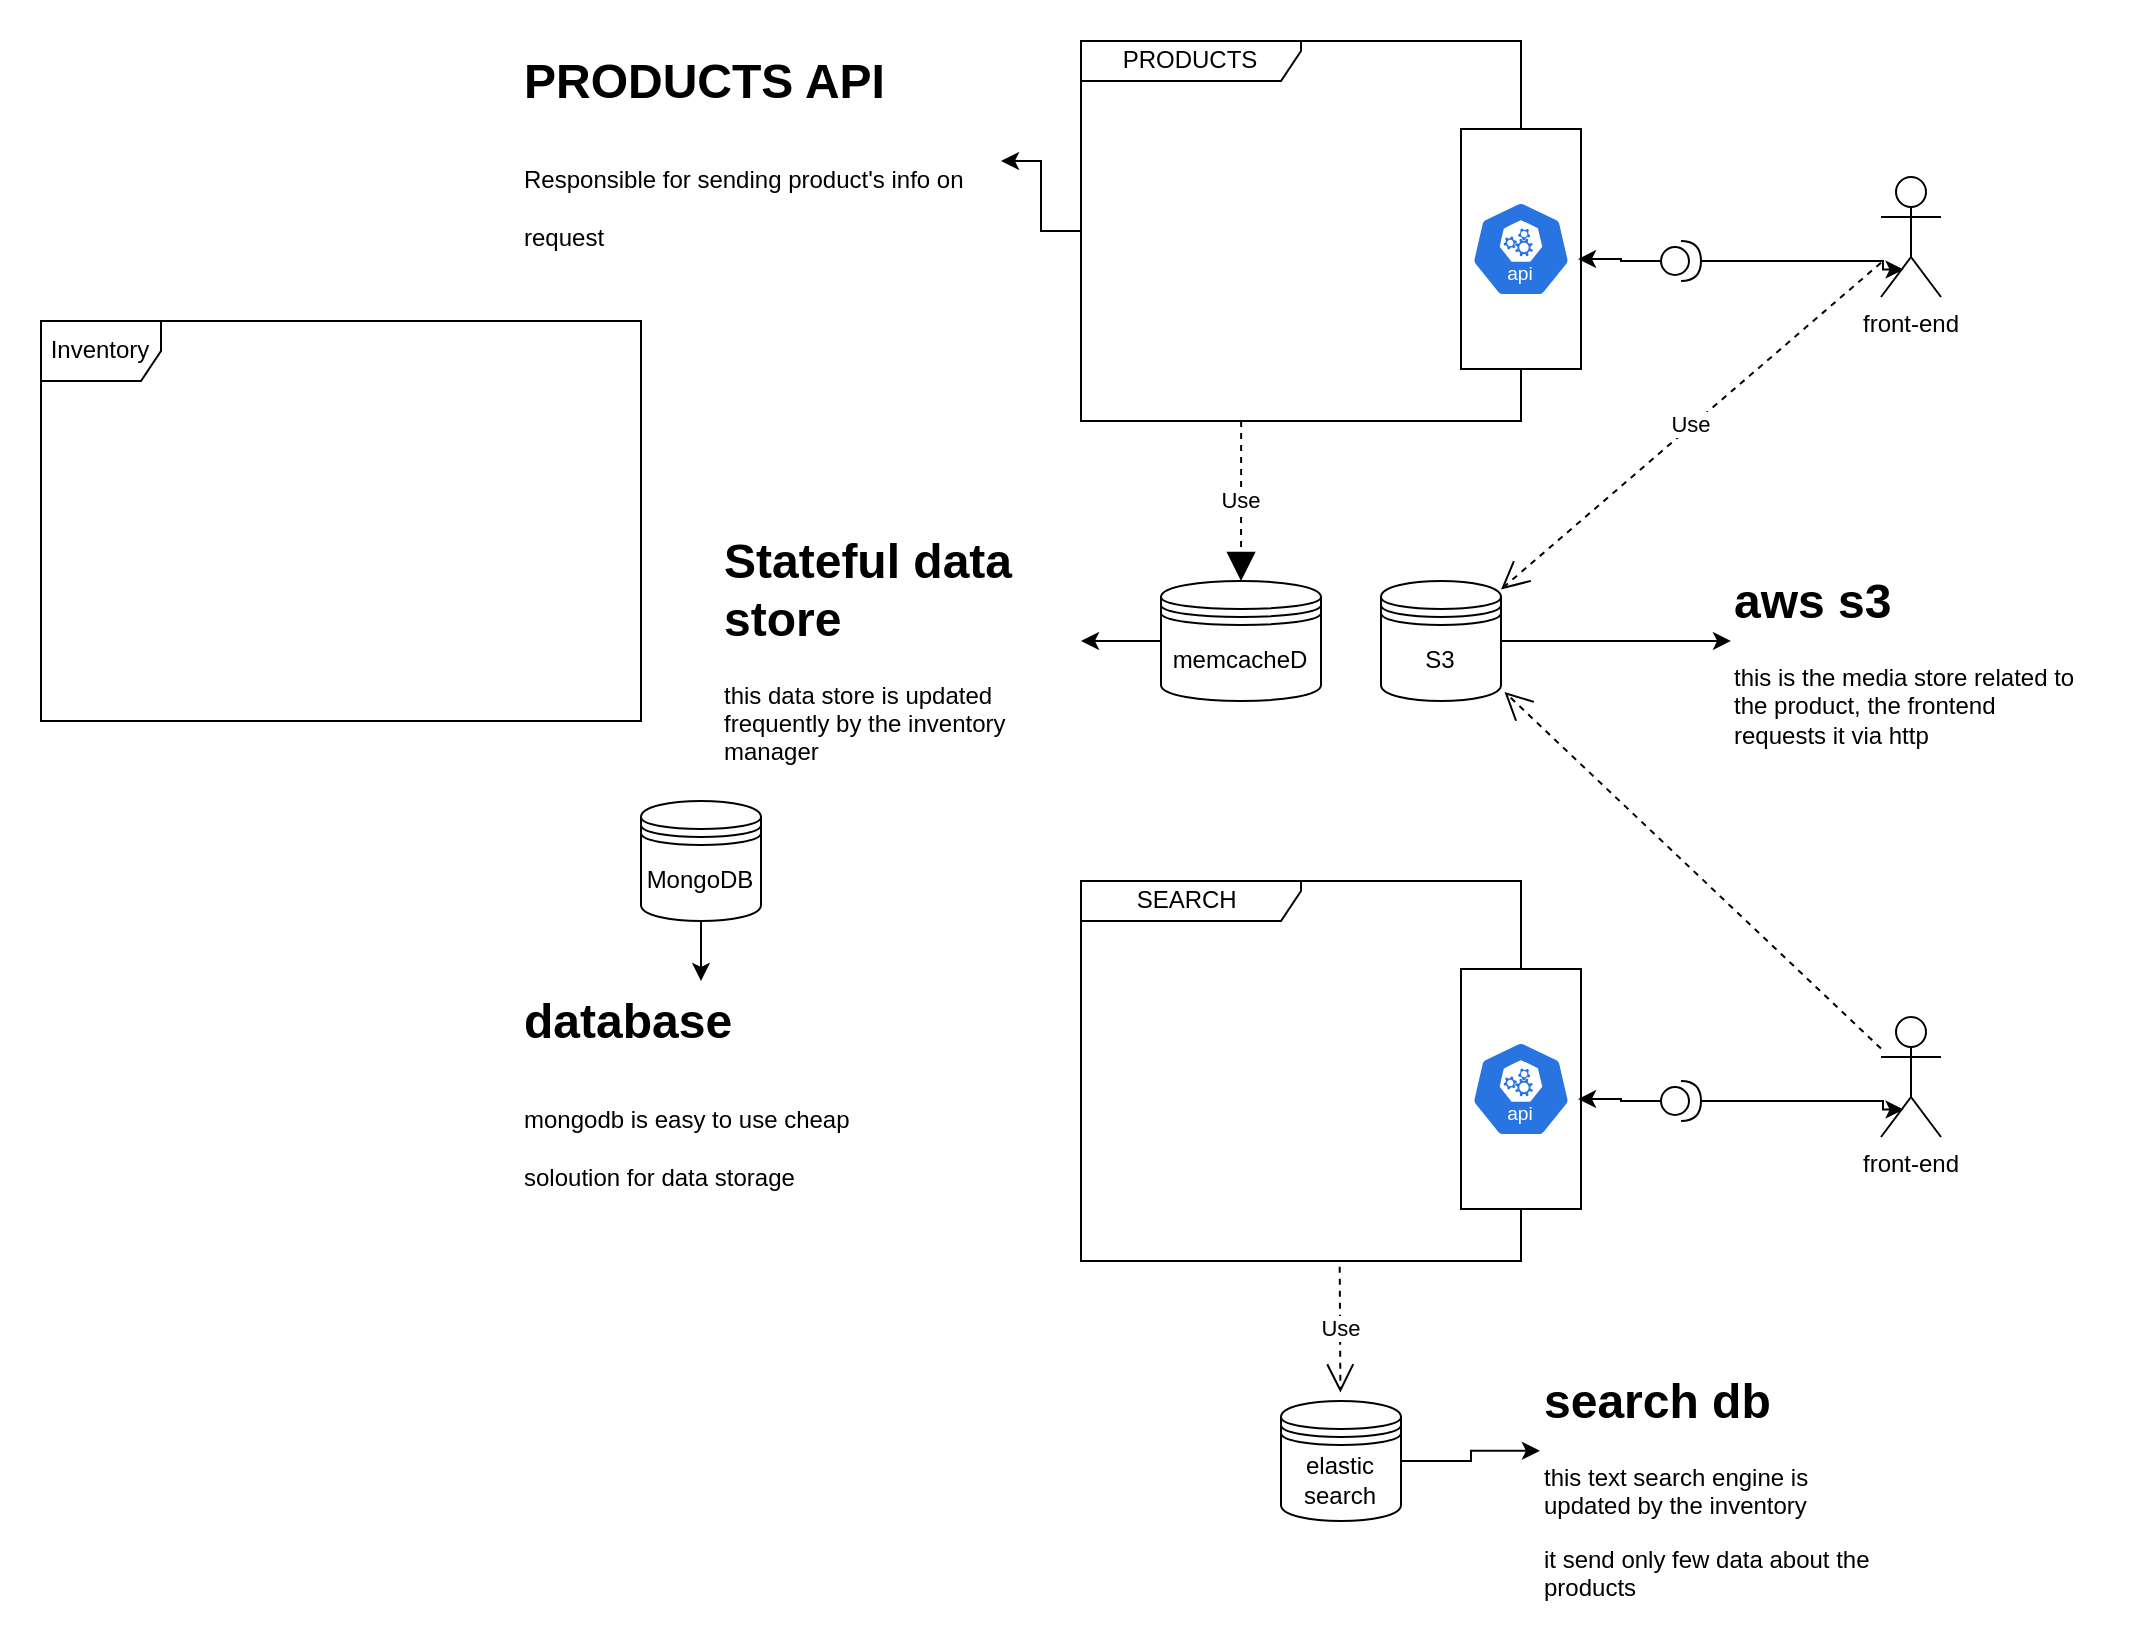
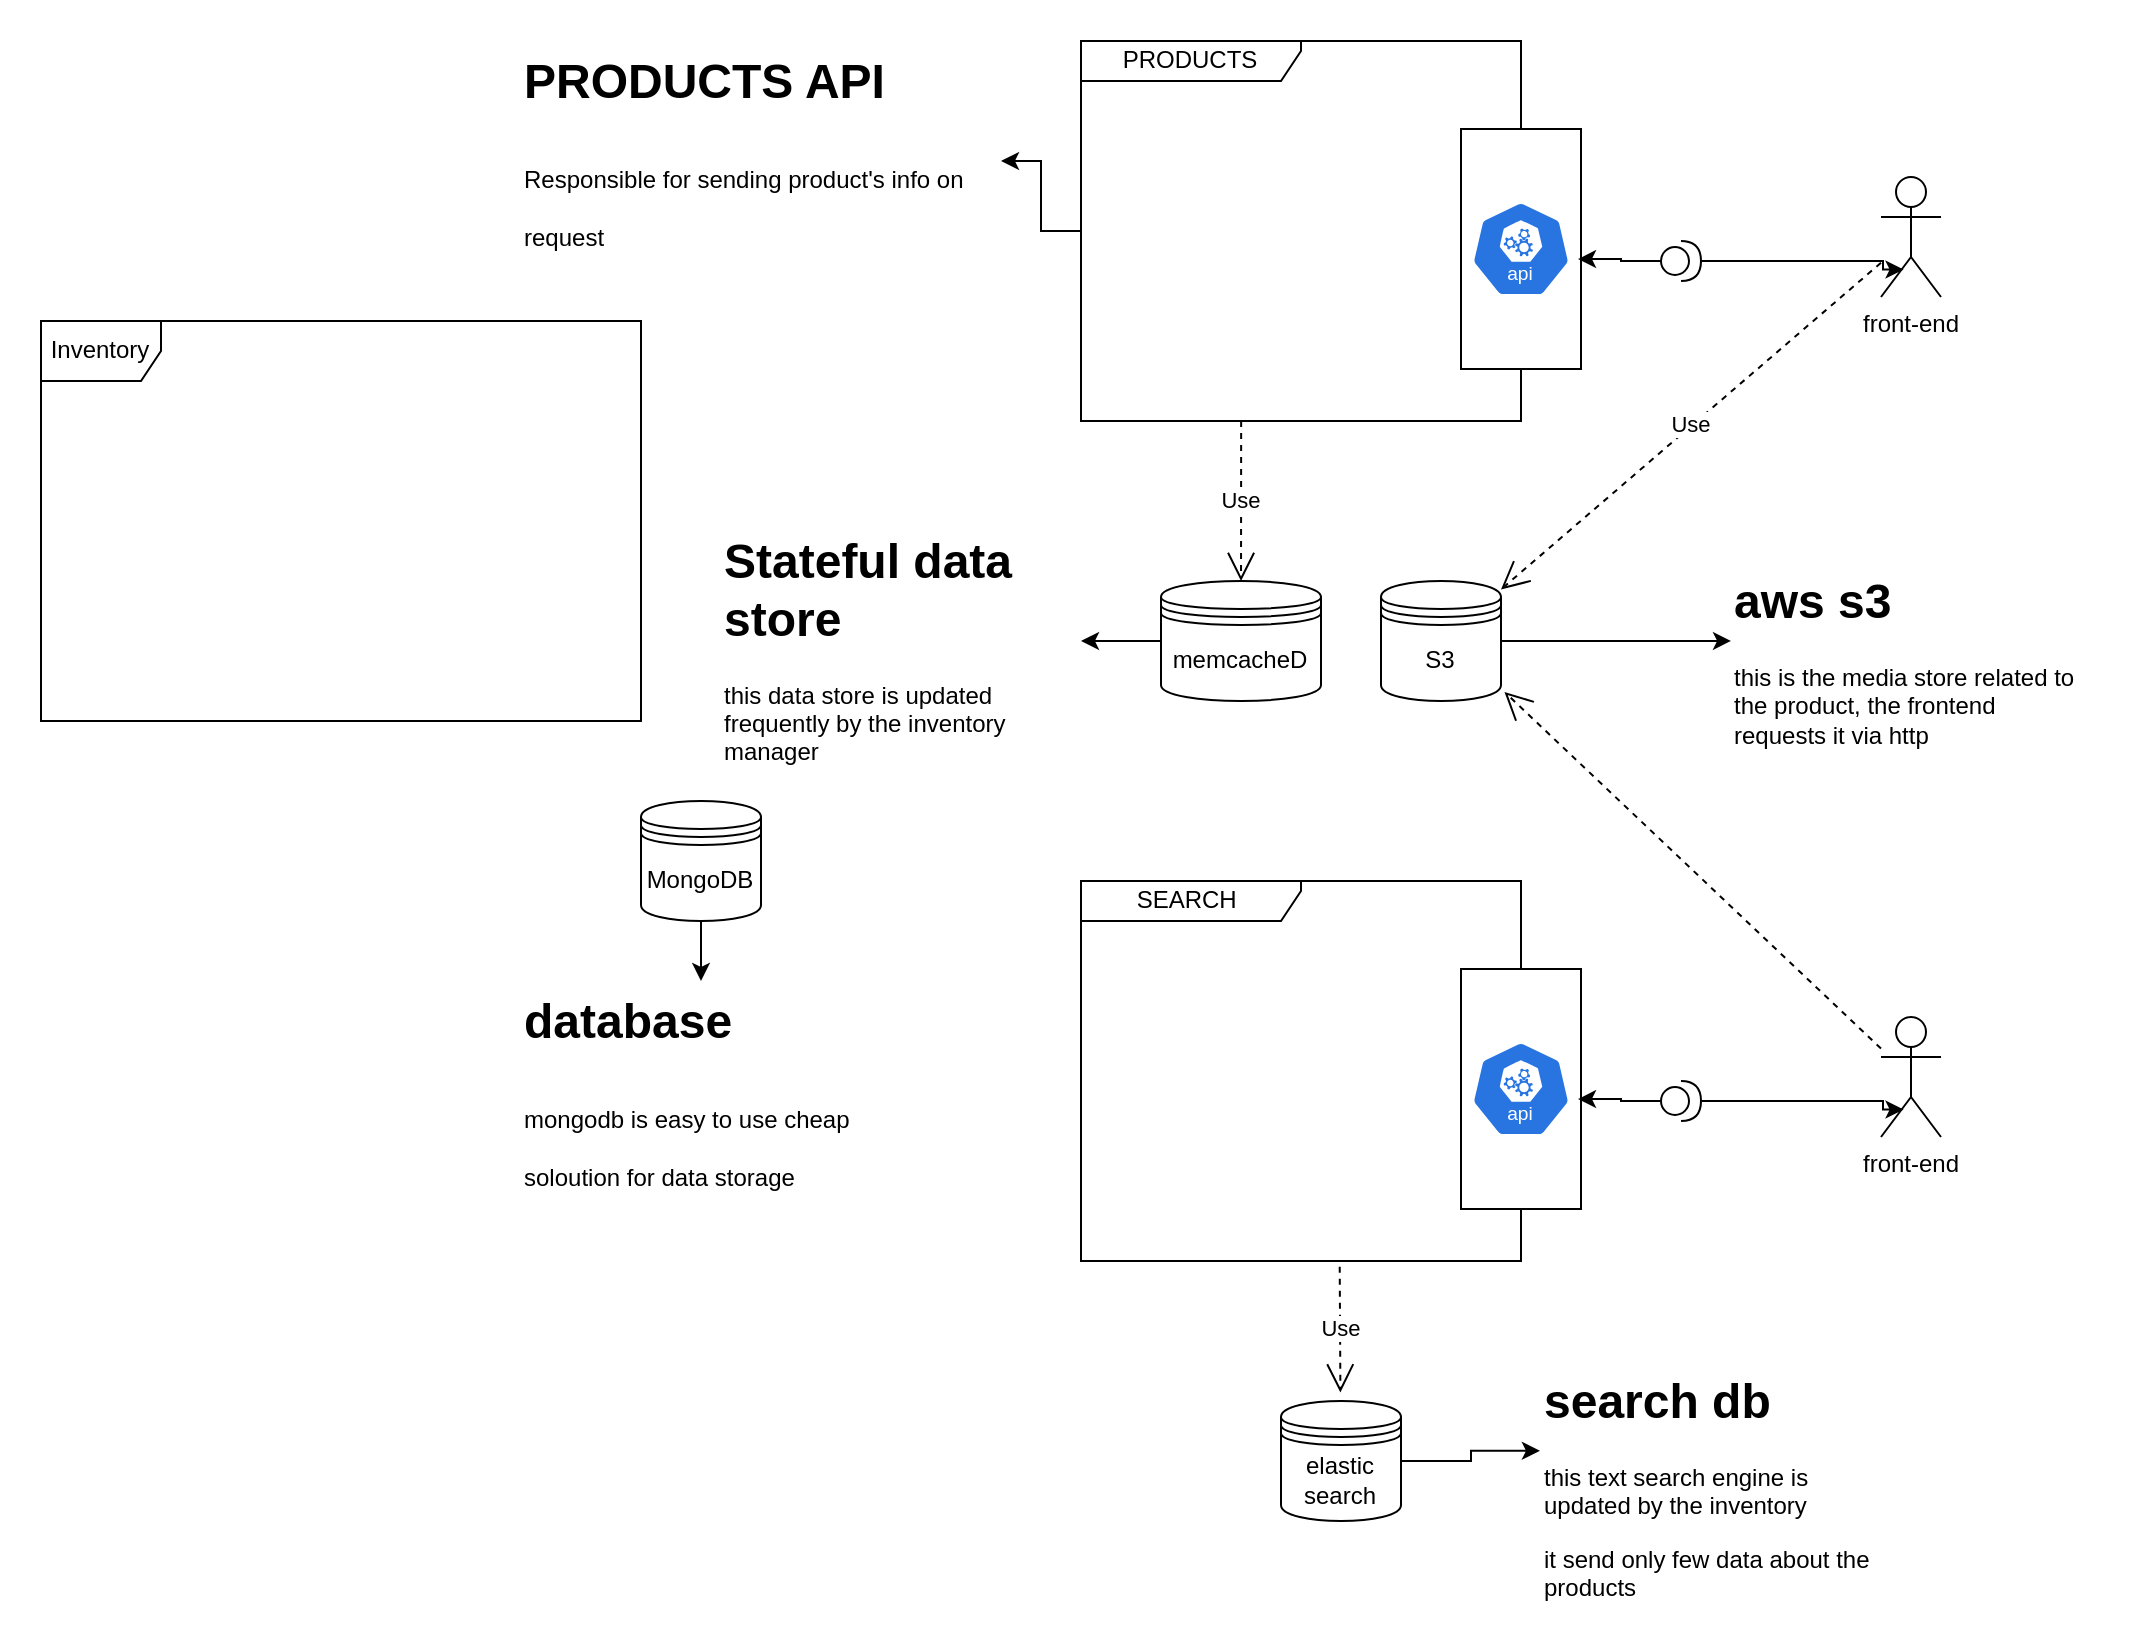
edge "PRODUCTS" -> "memcacheD": arrowhead block -> open
